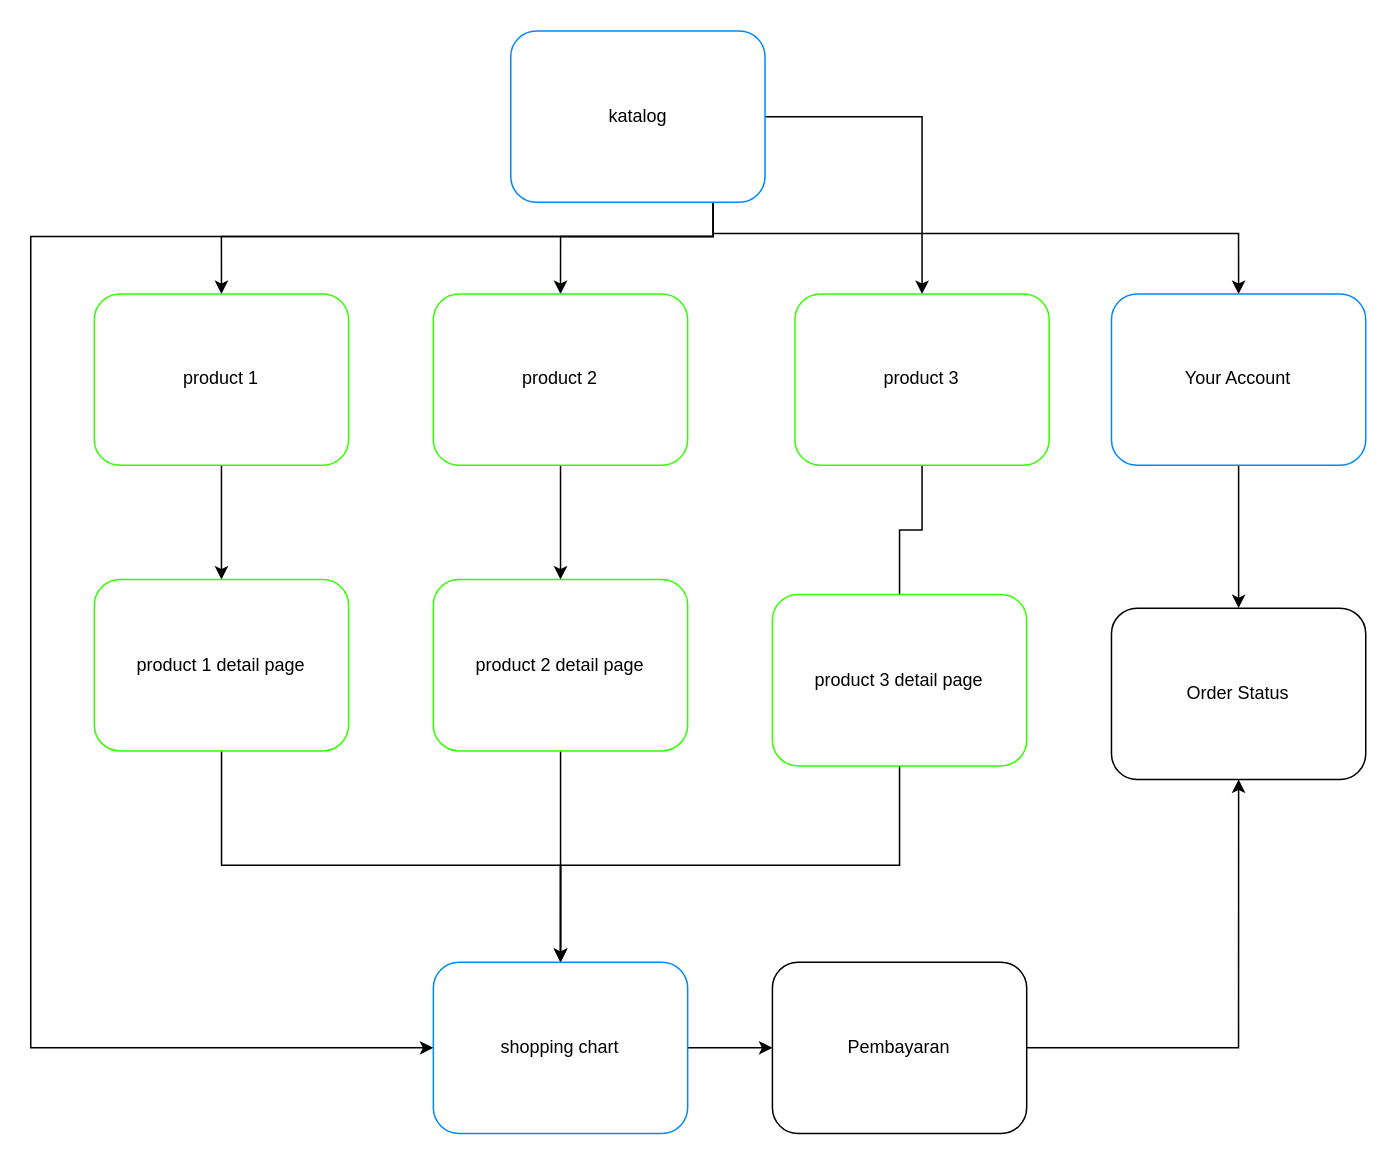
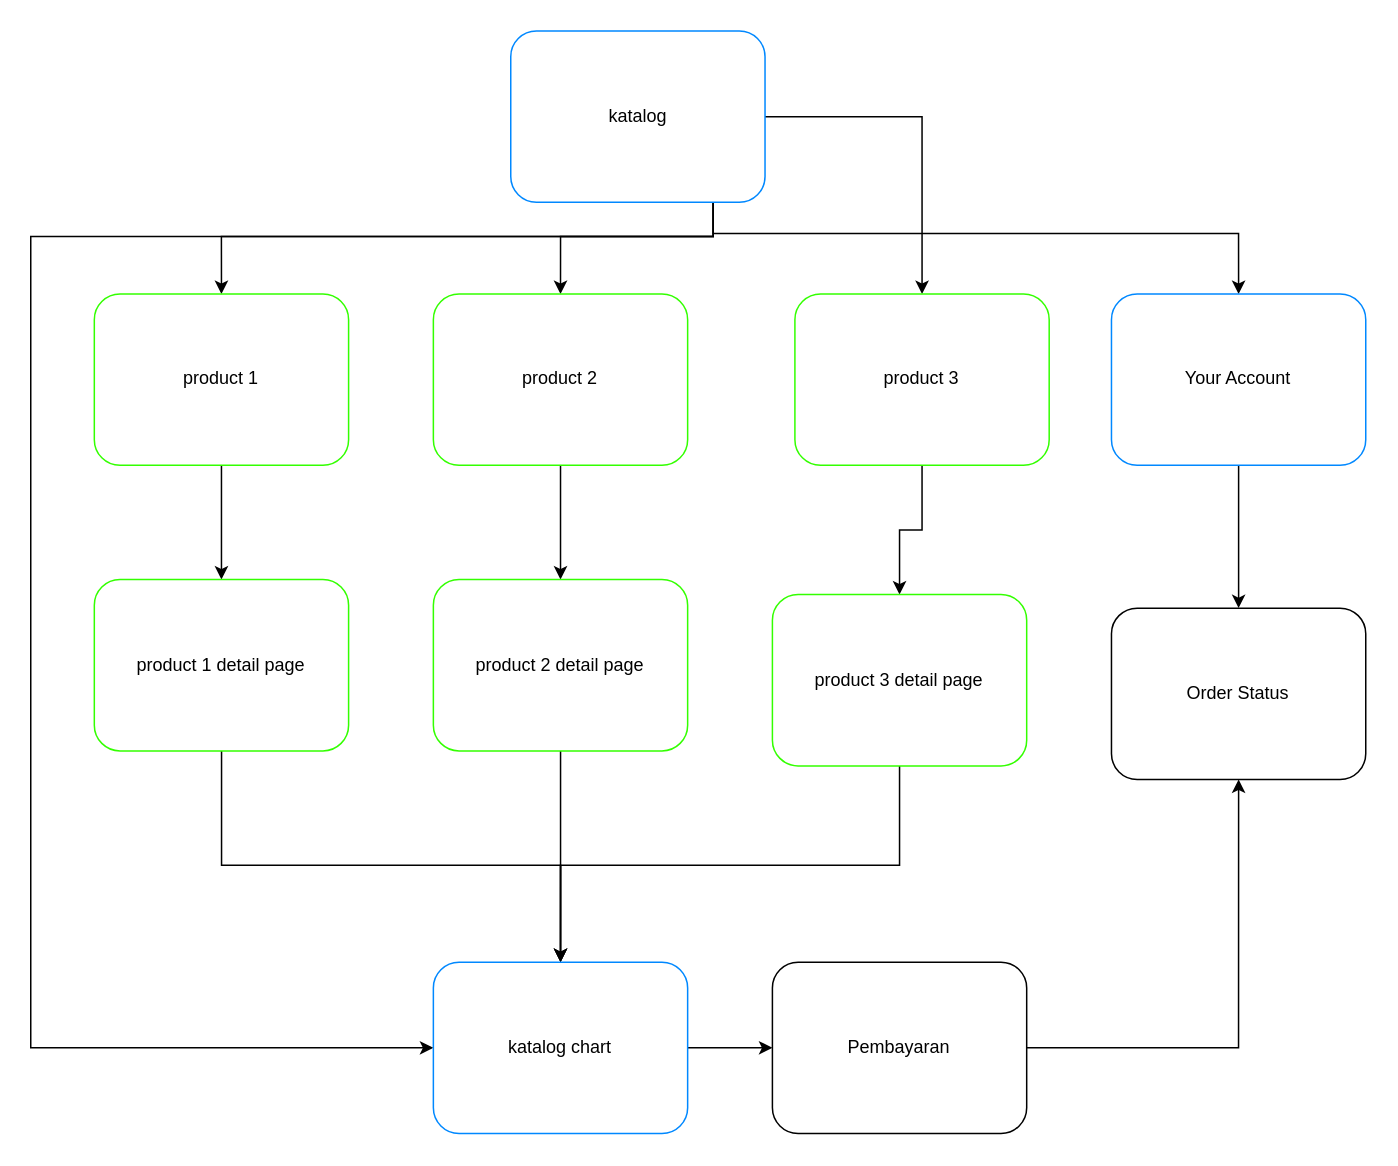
edge "product 3" -- "product 3 detail page": arrowhead none -> classic
node "shopping chart": label "shopping chart" -> "katalog chart"
